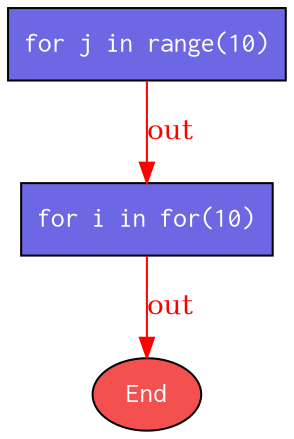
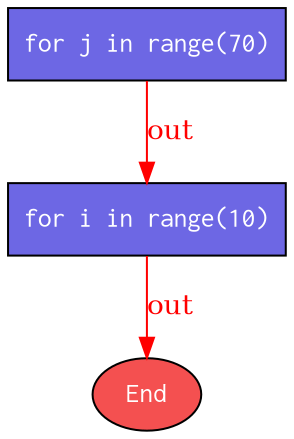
node "for j in range(10)": label "for j in range(10)" -> "for j in range(70)"
node "for i in for(10)": label "for i in for(10)" -> "for i in range(10)"
